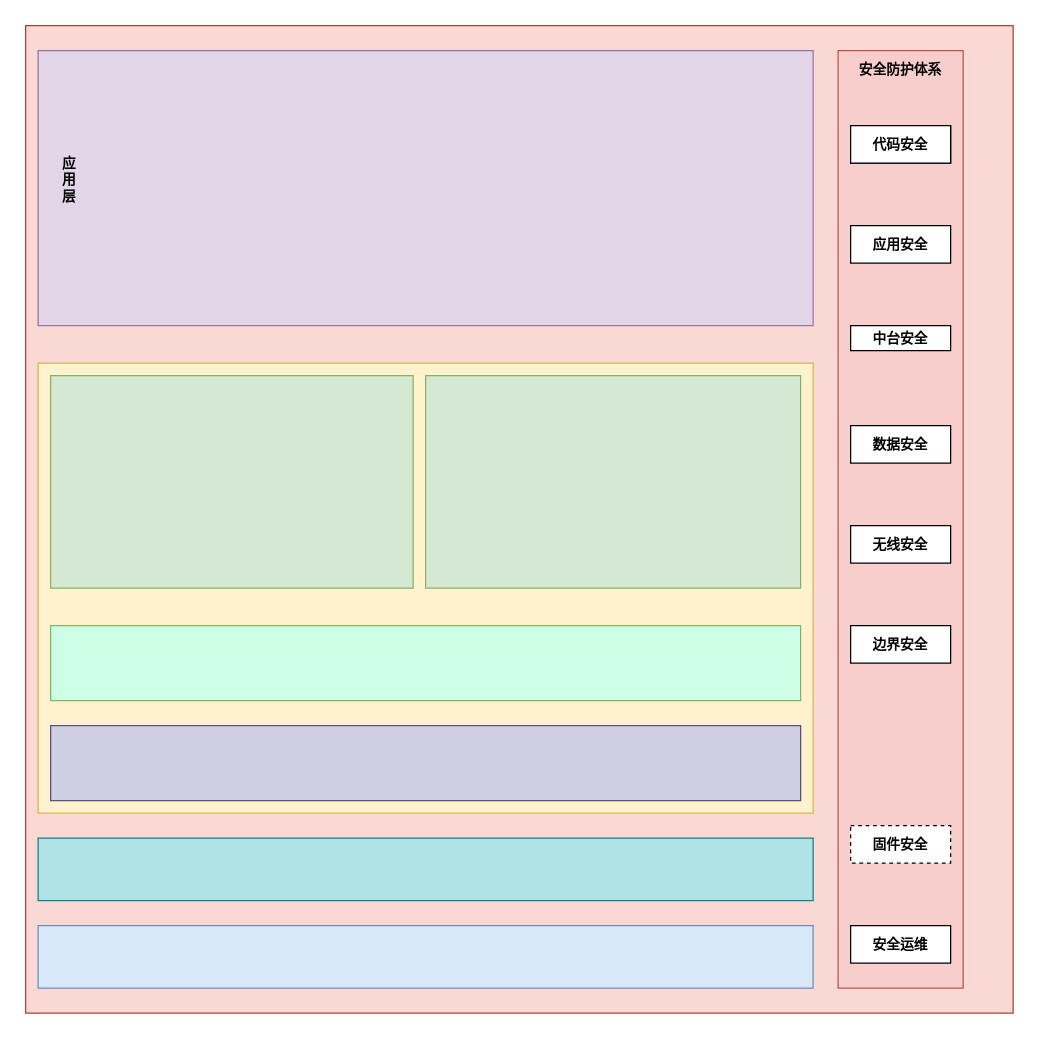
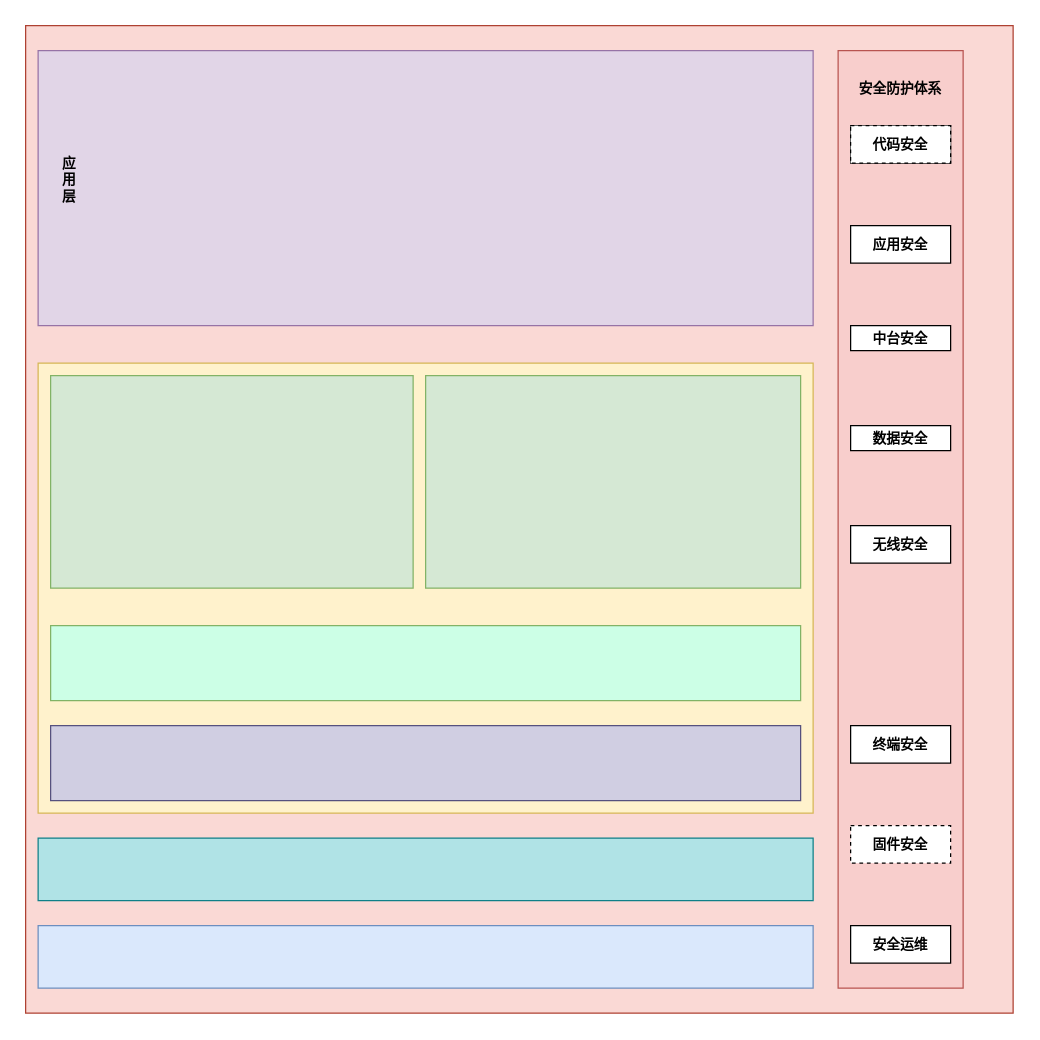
node "安全防护体系": moved (901, 69) -> (901, 88)
node "代码安全": style solid -> dashed
node "数据安全": size 100x38 -> 100x25
node "边界安全": removed
node "终端安全": added
